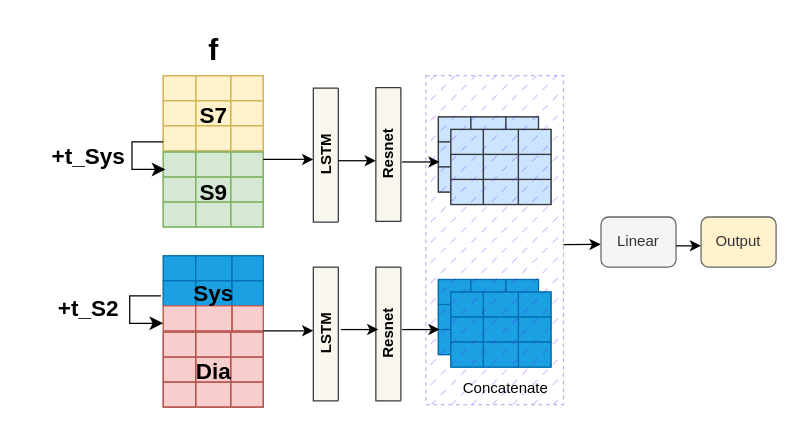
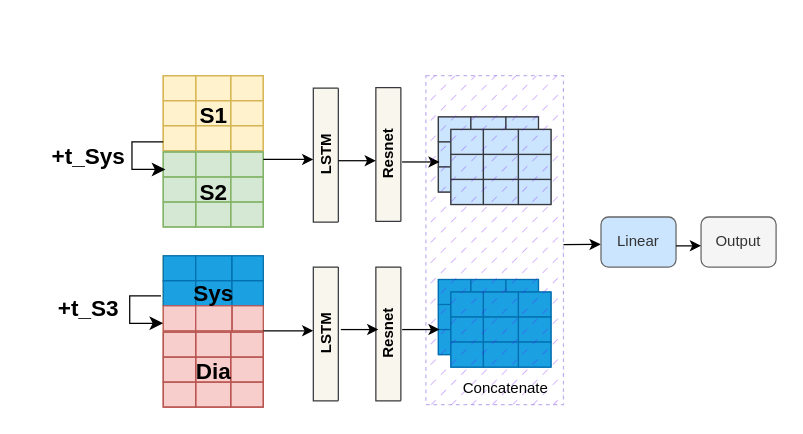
node "f": removed
node "S7": label "S7" -> "S1"
node "S9": label "S9" -> "S2"
node "Linear": fillcolor #f5f5f5 -> #cce5ff
node "Output": fillcolor #fff2cc -> #f5f5f5
node "+t_S2": label "+t_S2" -> "+t_S3"
